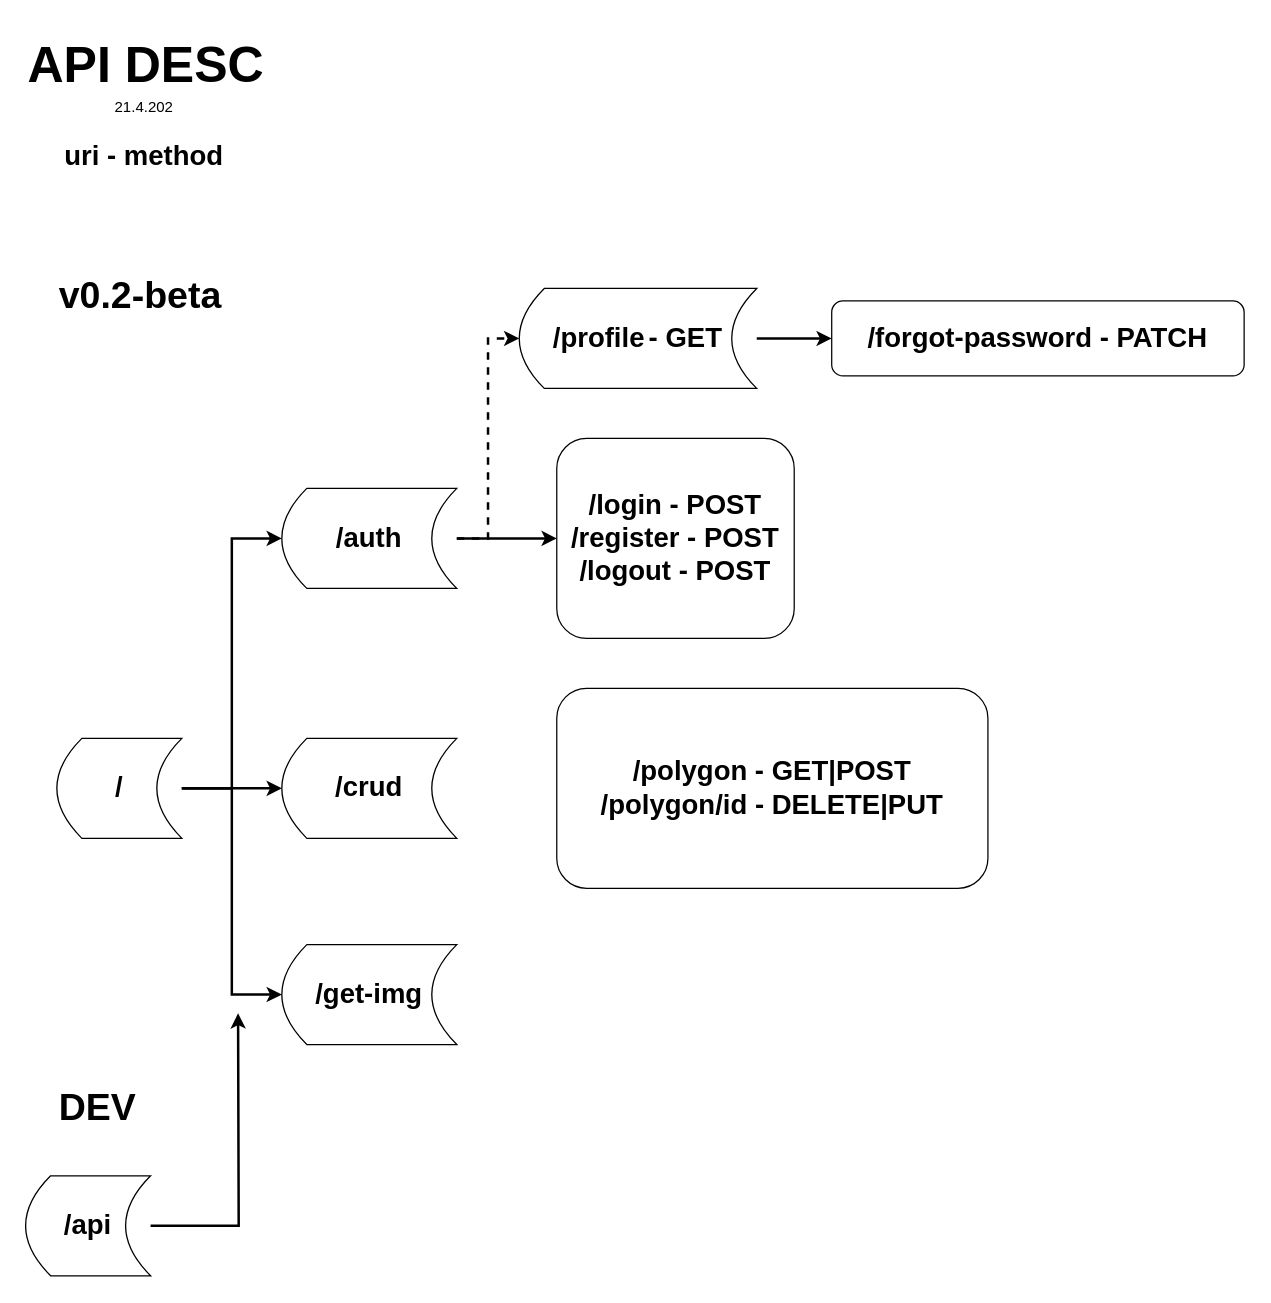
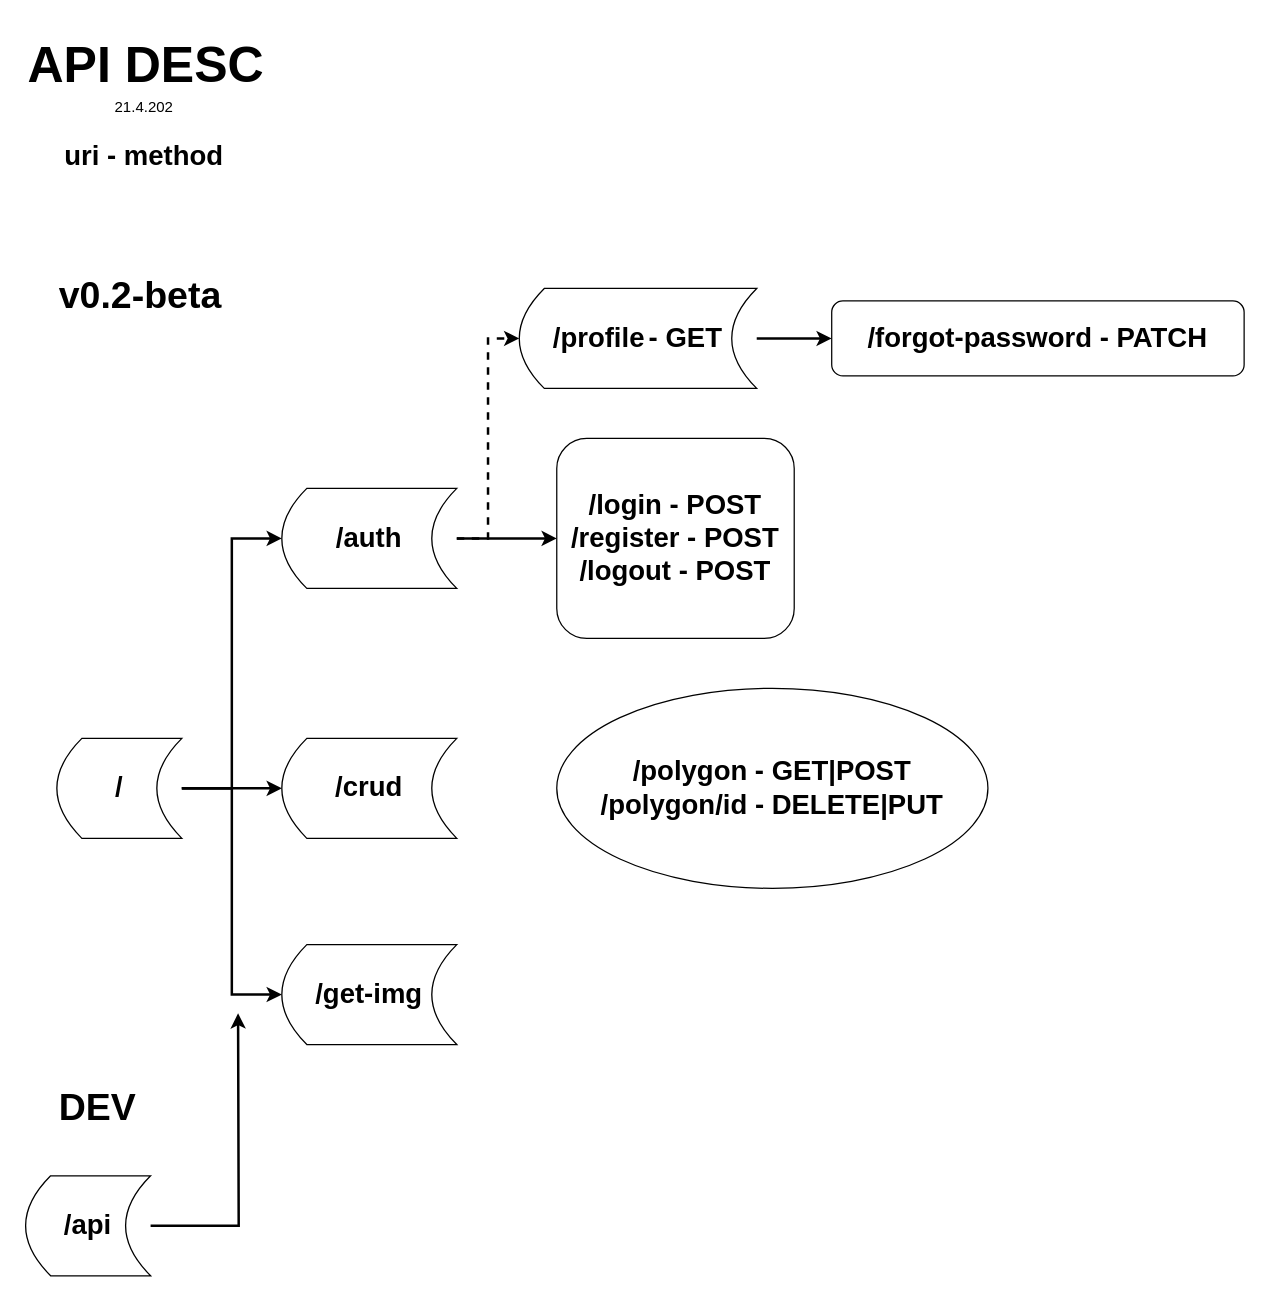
node "/polygon - GET|POST /polygon/id - DELETE|PUT": shape rounded rectangle -> ellipse
